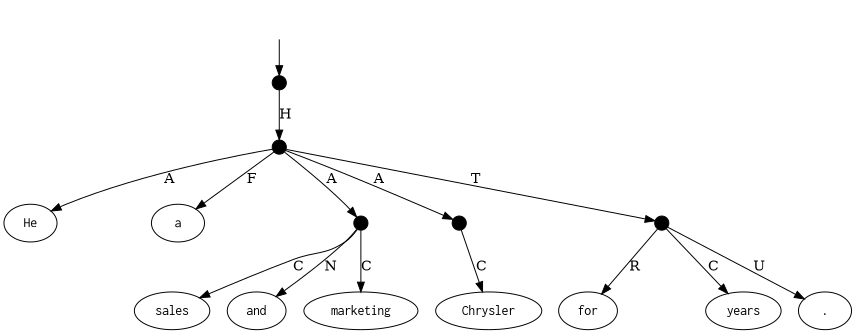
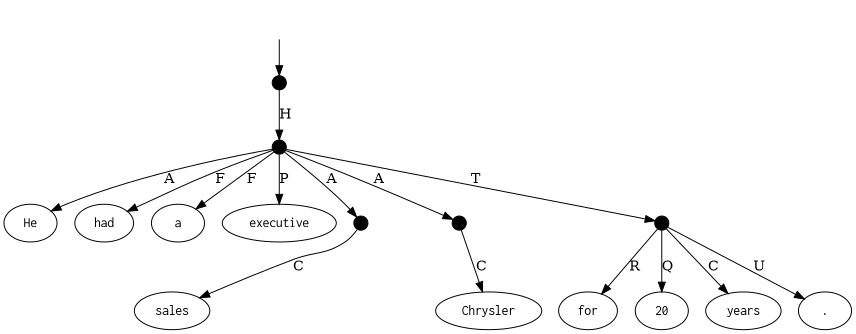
node "had": added
node "executive": added
node "and": removed
node "marketing": removed
node "20": added
